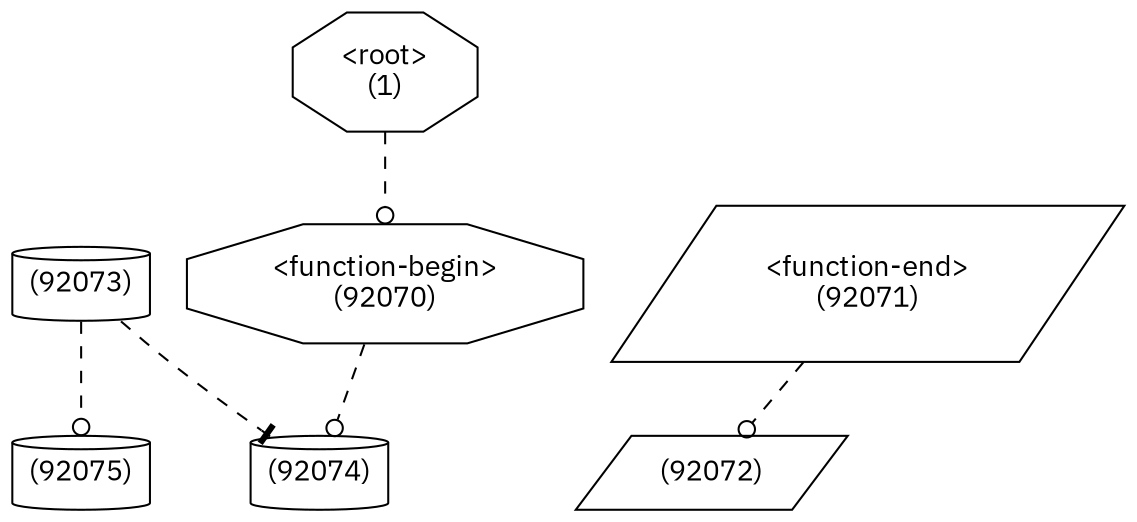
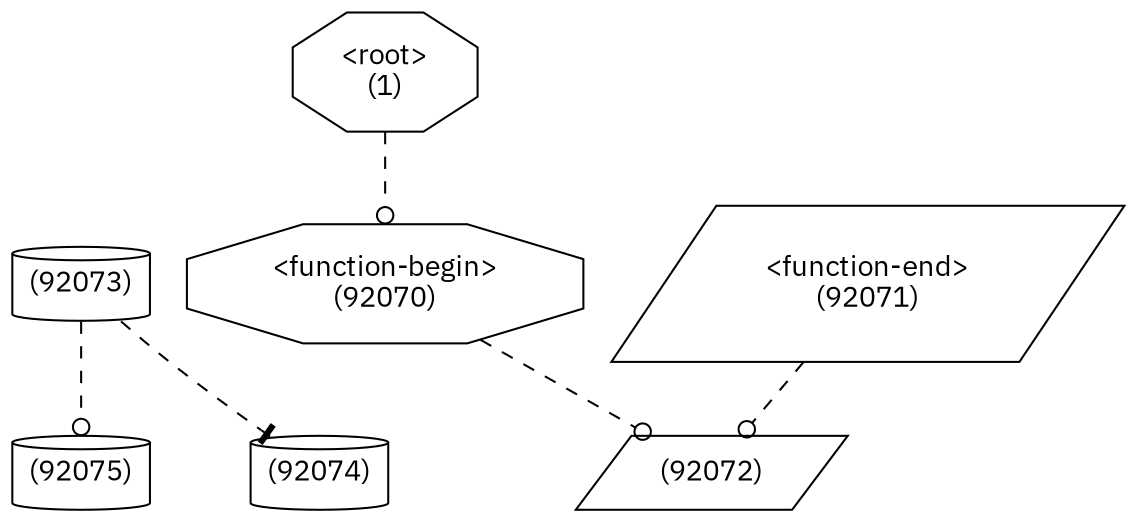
edge "<function-begin> (92070)" -> "(92074)": now "<function-begin> (92070)" -> "(92072)"
